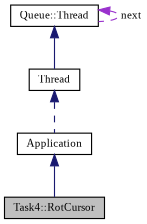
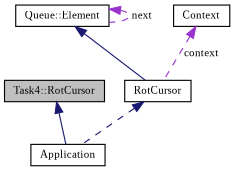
node "Queue::Thread": label "Queue::Thread" -> "Queue::Element"
node "Context": added
node "Thread": label "Thread" -> "RotCursor"
edge "Task4::RotCursor" -> "Application": reversed
